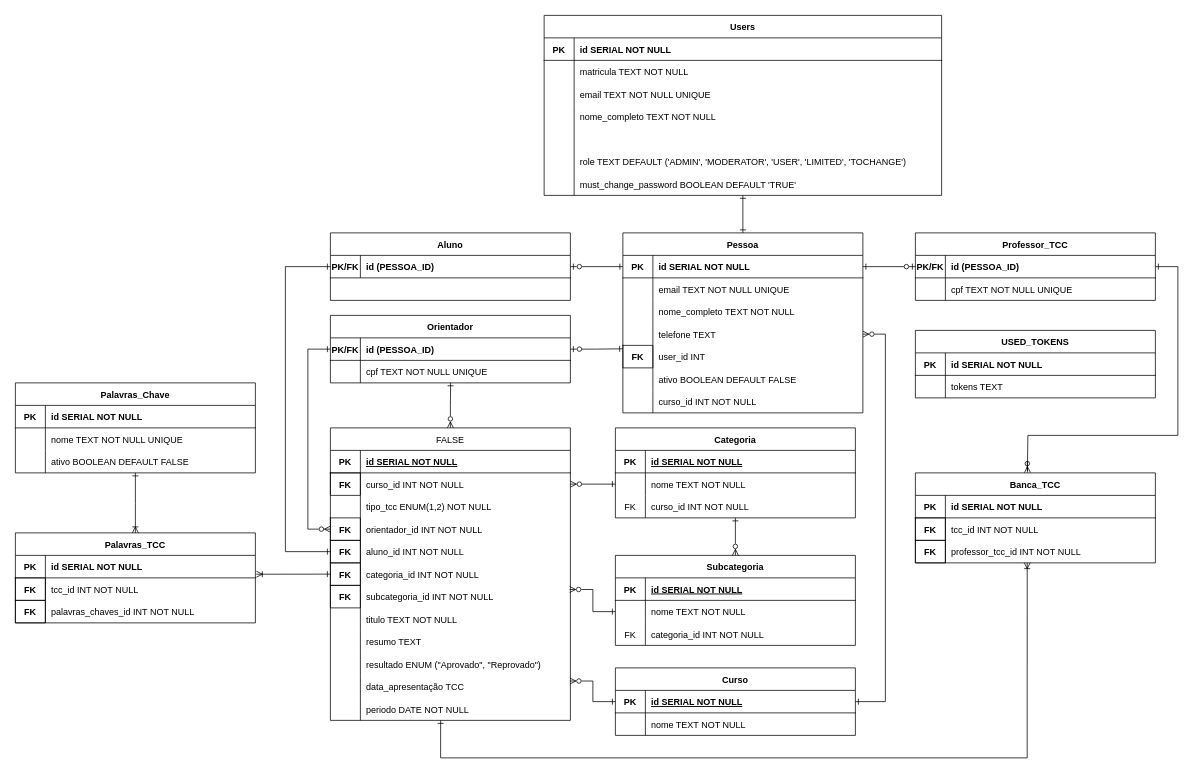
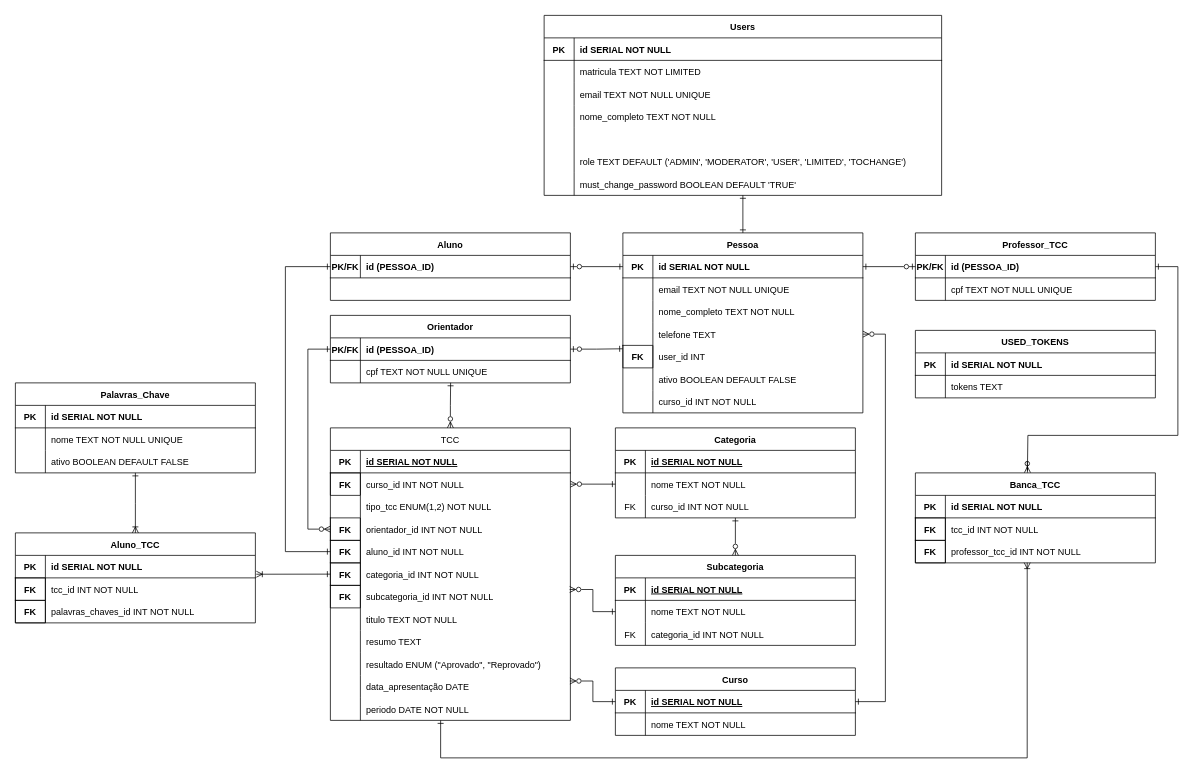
node "matricula TEXT NOT NULL": label "matricula TEXT NOT NULL" -> "matricula TEXT NOT LIMITED"
node "FALSE": label "FALSE" -> "TCC"
node "Palavras_TCC": label "Palavras_TCC" -> "Aluno_TCC"
node "data_apresentação TCC": label "data_apresentação TCC" -> "data_apresentação DATE"
